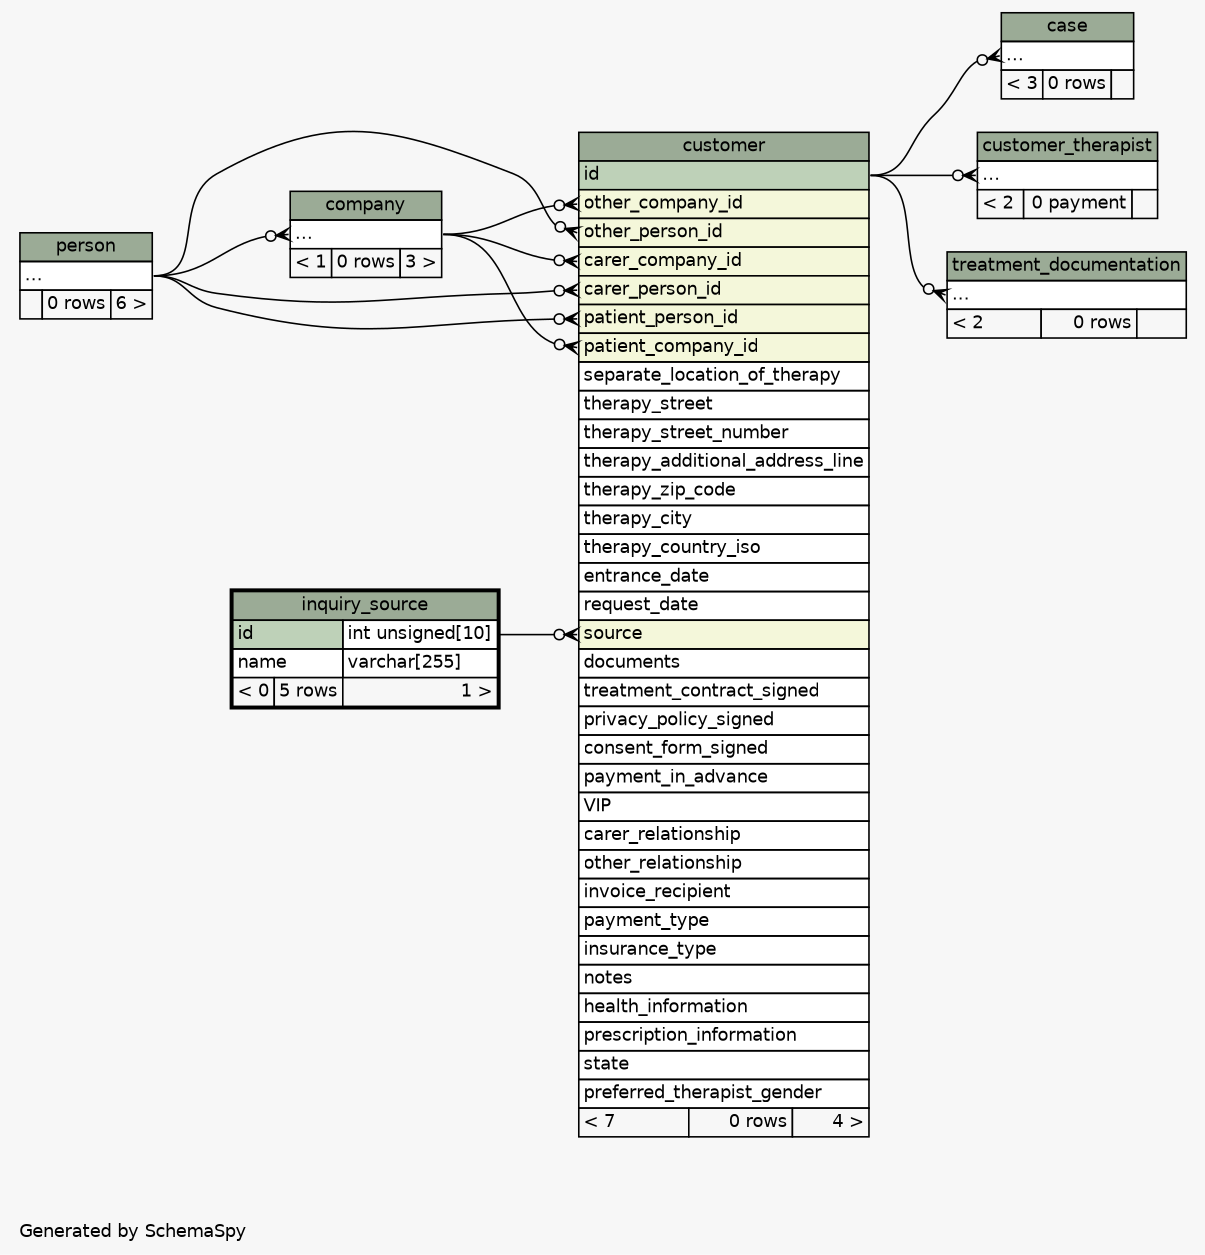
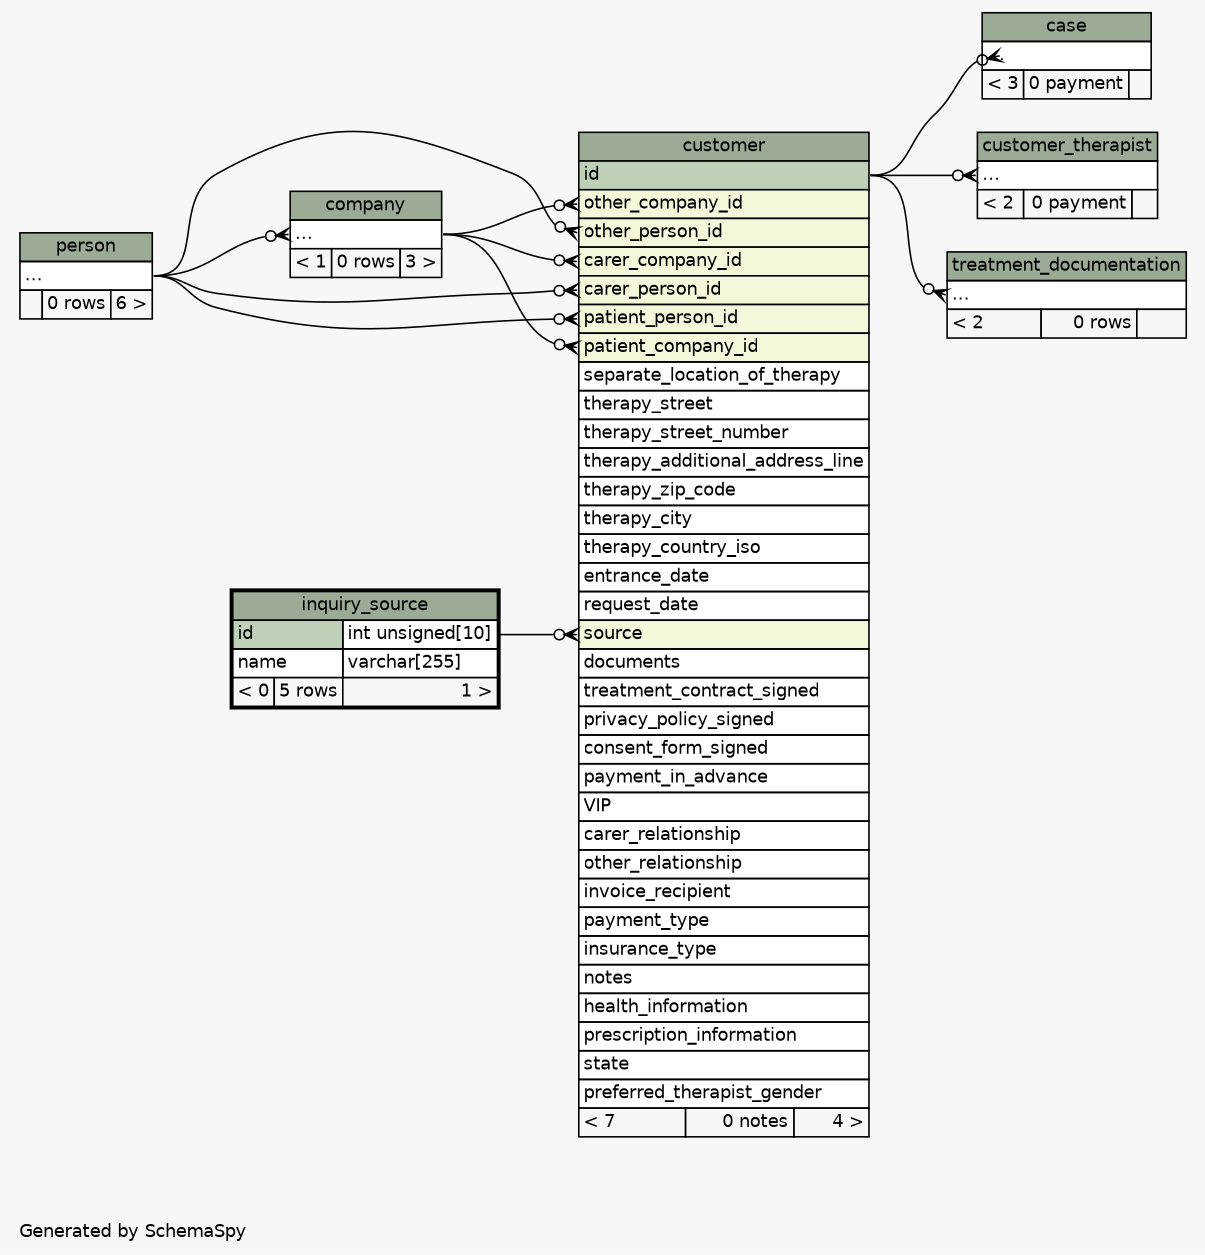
node "case": text "0 rows" -> "0 payment"
node "customer": text "0 rows" -> "0 notes"
